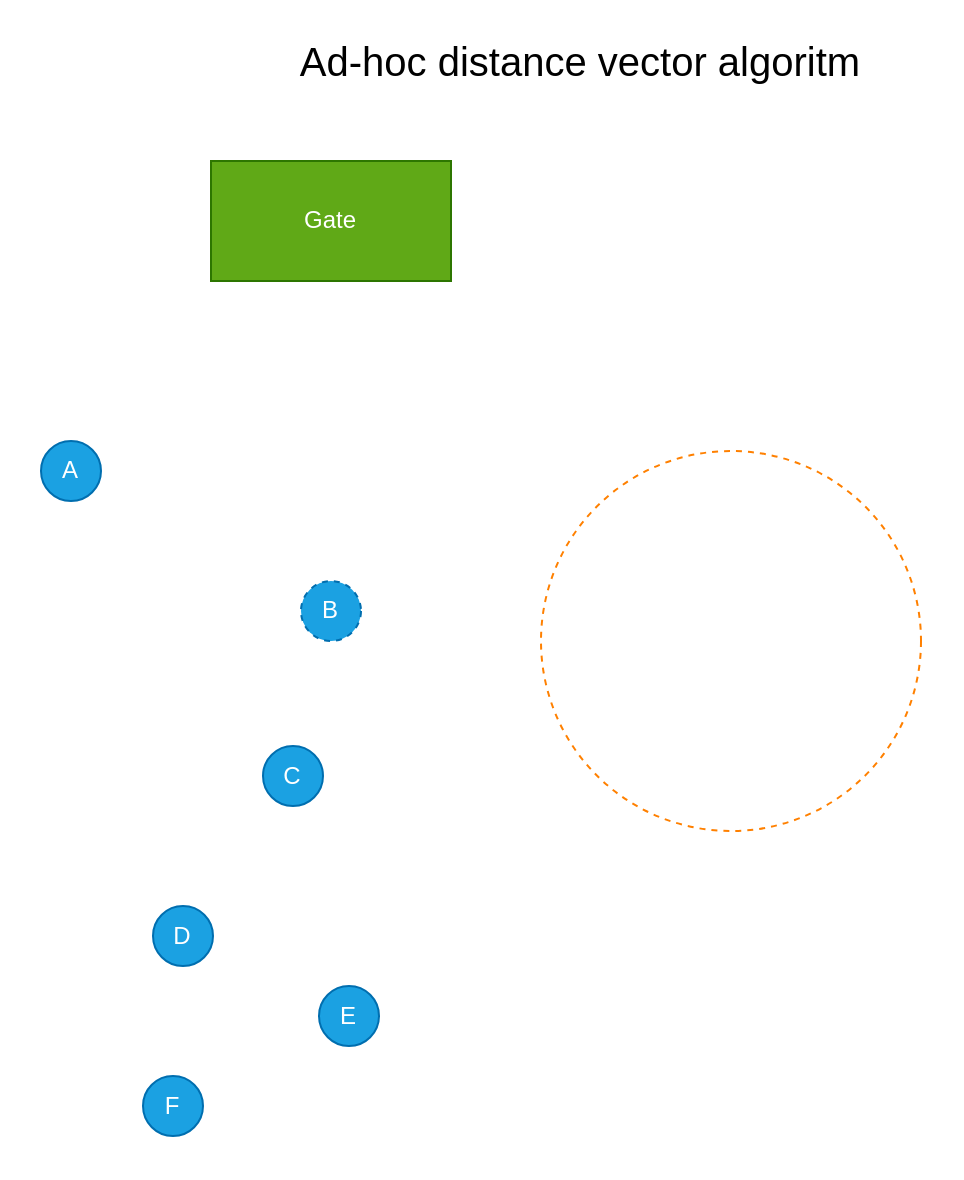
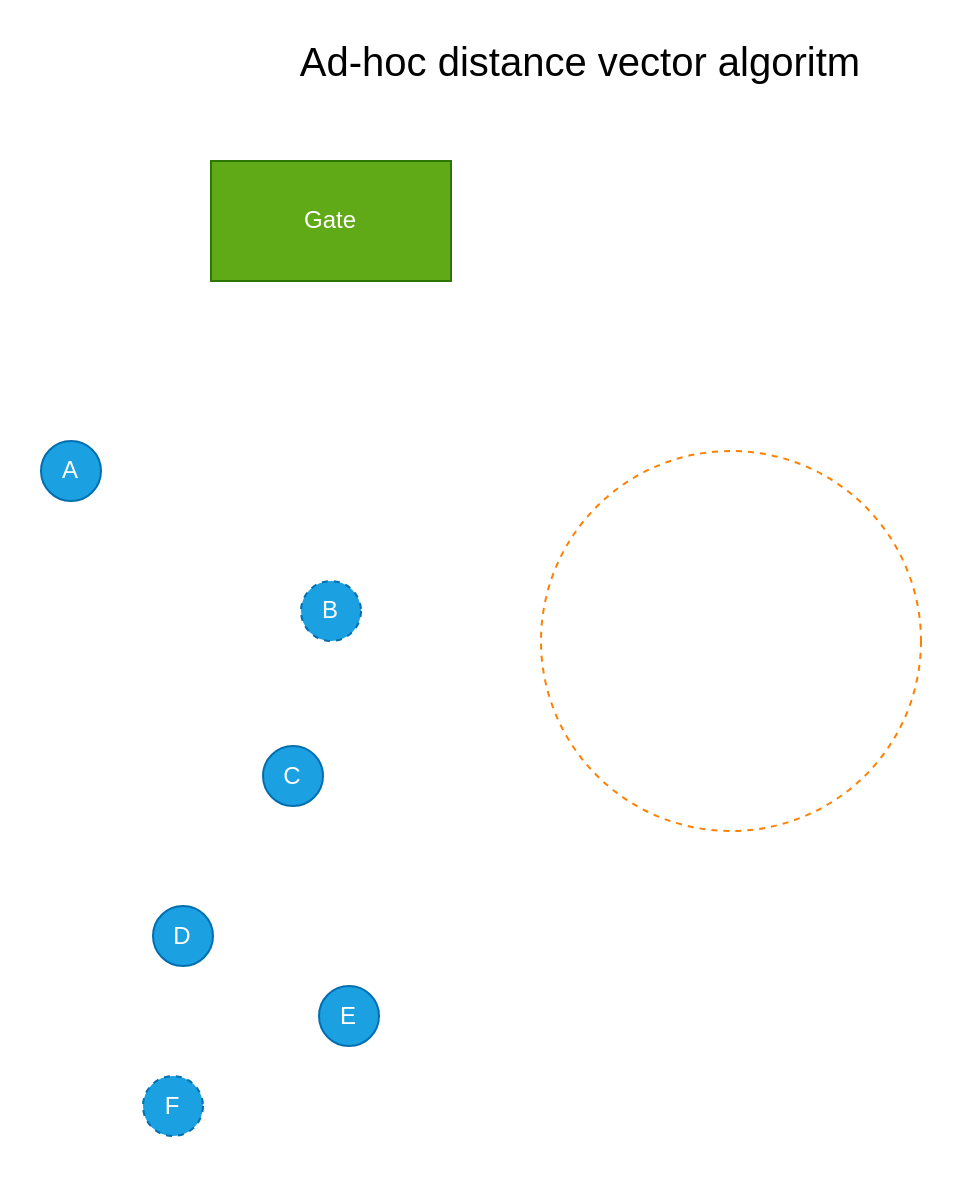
node "F": style solid -> dashed
